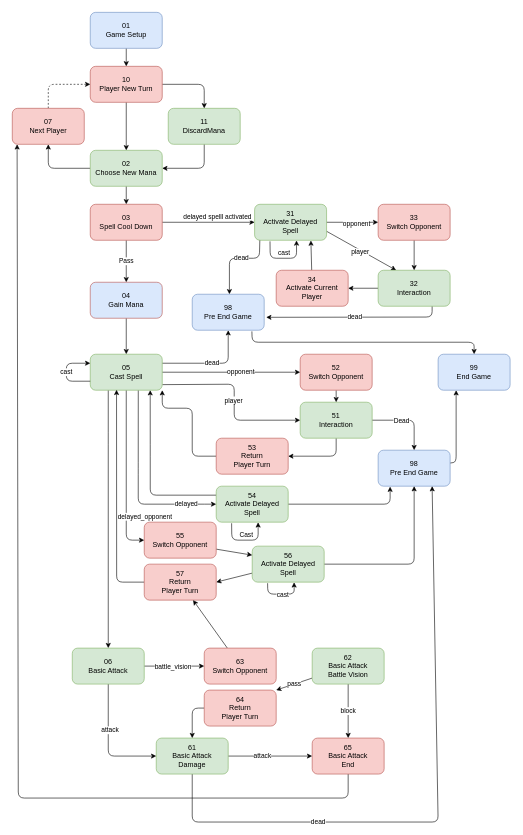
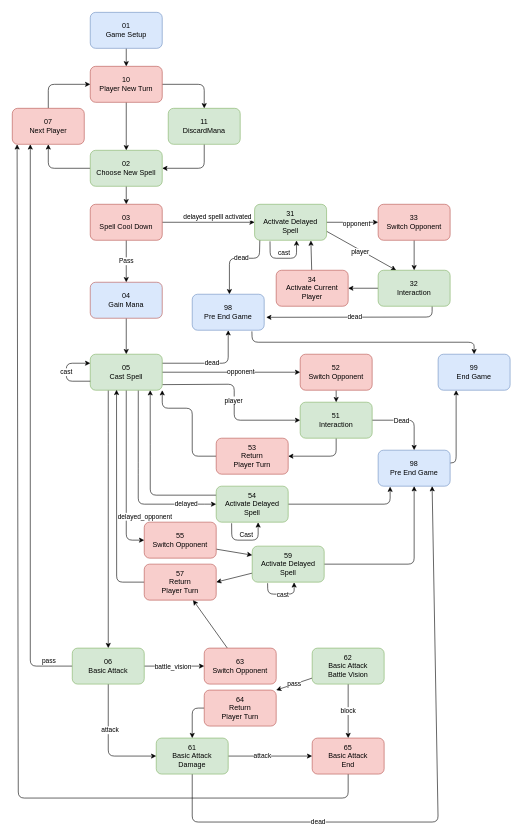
edge "07 Next Player" -> "10 Player New Turn": style dashed -> solid
node "02 Choose New Mana": label "02 Choose New Mana" -> "02 Choose New Spell"
node "56 Activate Delayed Spell": label "56 Activate Delayed Spell" -> "59 Activate Delayed Spell"
edge "06 Basic Attack" -> "07 Next Player": added, label "pass"
